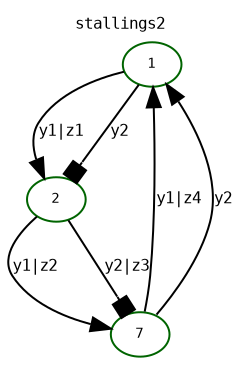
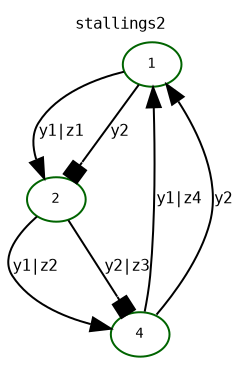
node "7": label "7" -> "4"
